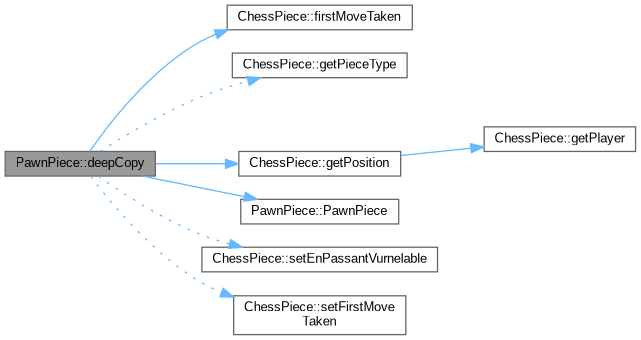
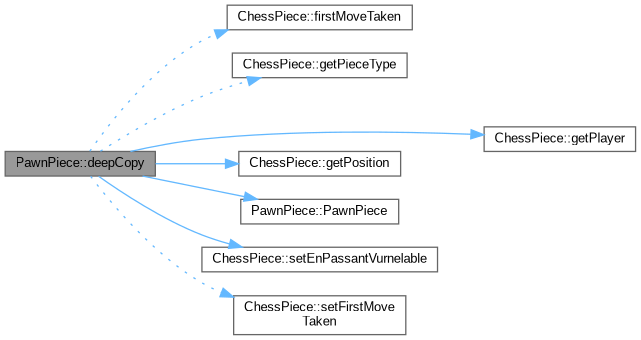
edge "PawnPiece::deepCopy" -> "ChessPiece::firstMoveTaken": style solid -> dotted
edge "ChessPiece::getPosition" -> "ChessPiece::getPlayer": now "PawnPiece::deepCopy" -> "ChessPiece::getPlayer"
edge "PawnPiece::deepCopy" -> "ChessPiece::setEnPassantVurnelable": style dotted -> solid
